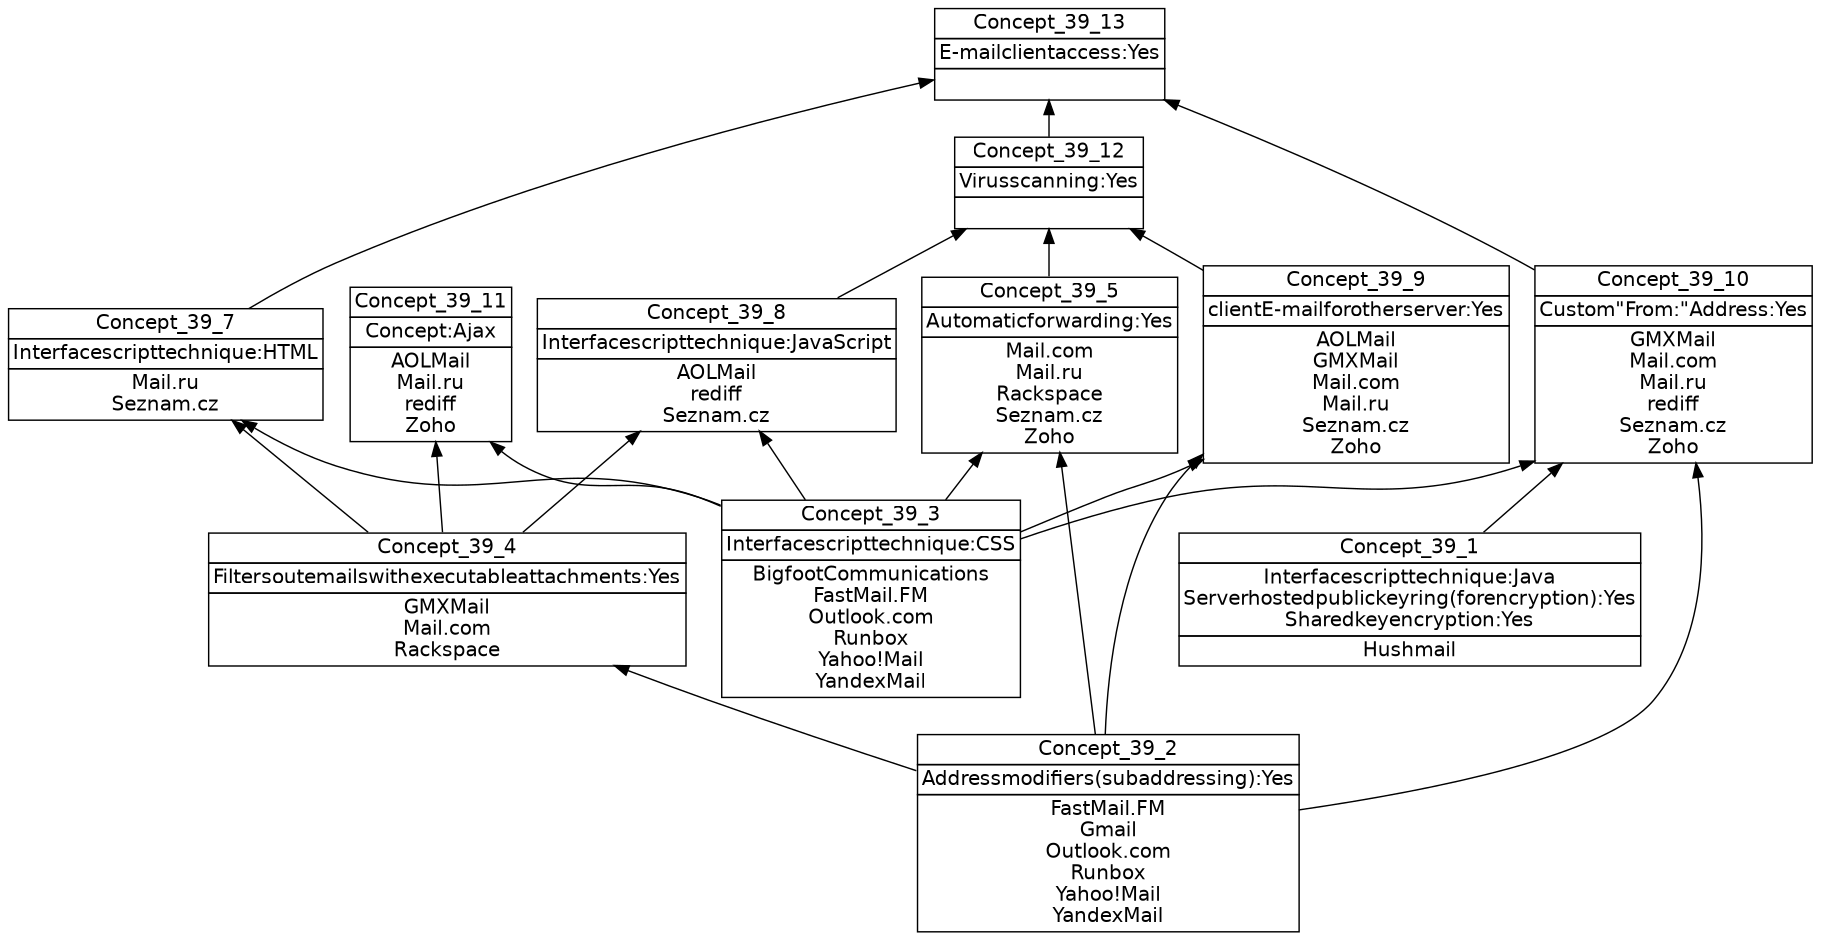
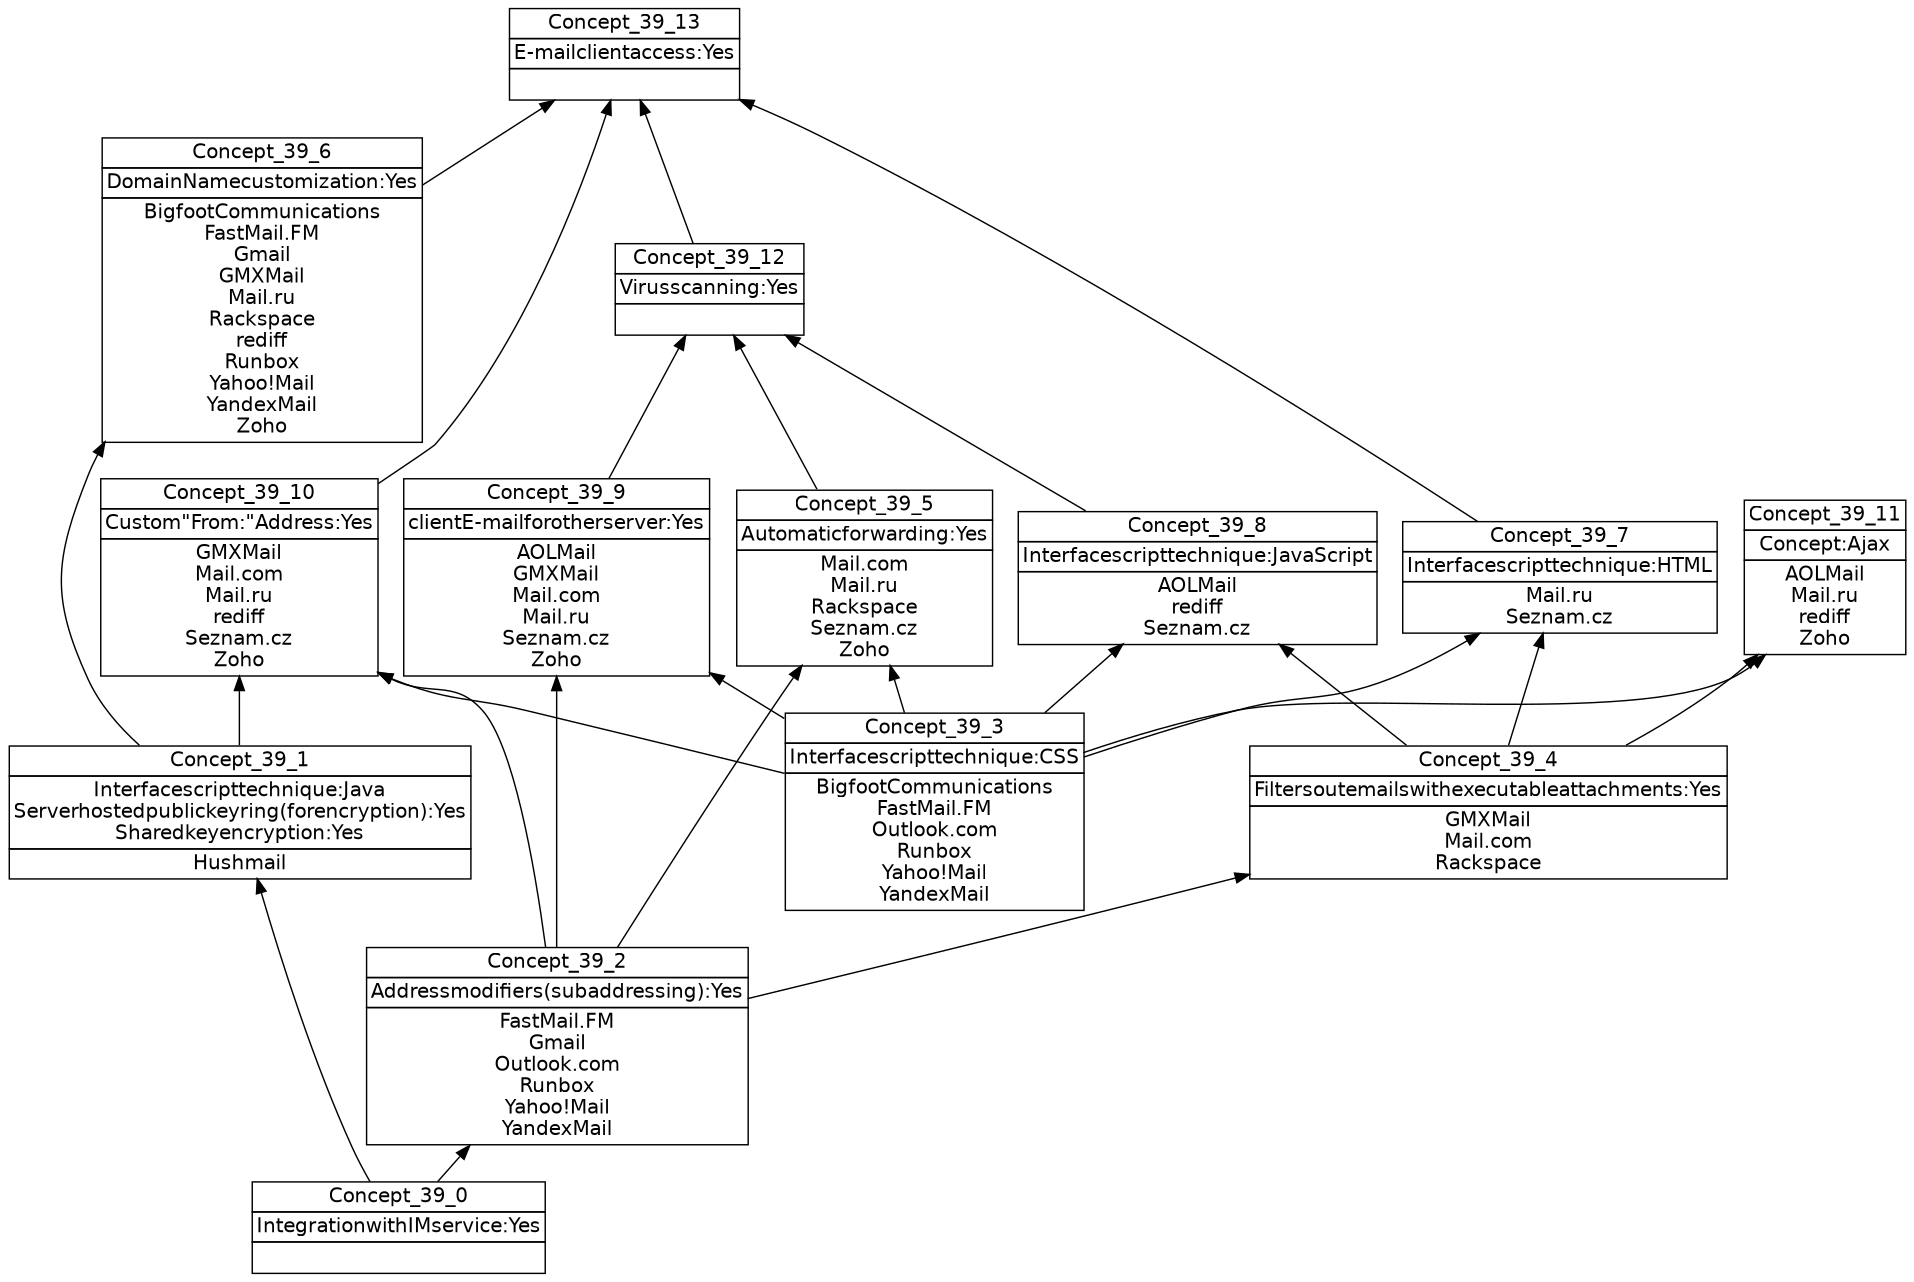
node "Concept_39_6": added
node "Concept_39_0": added
